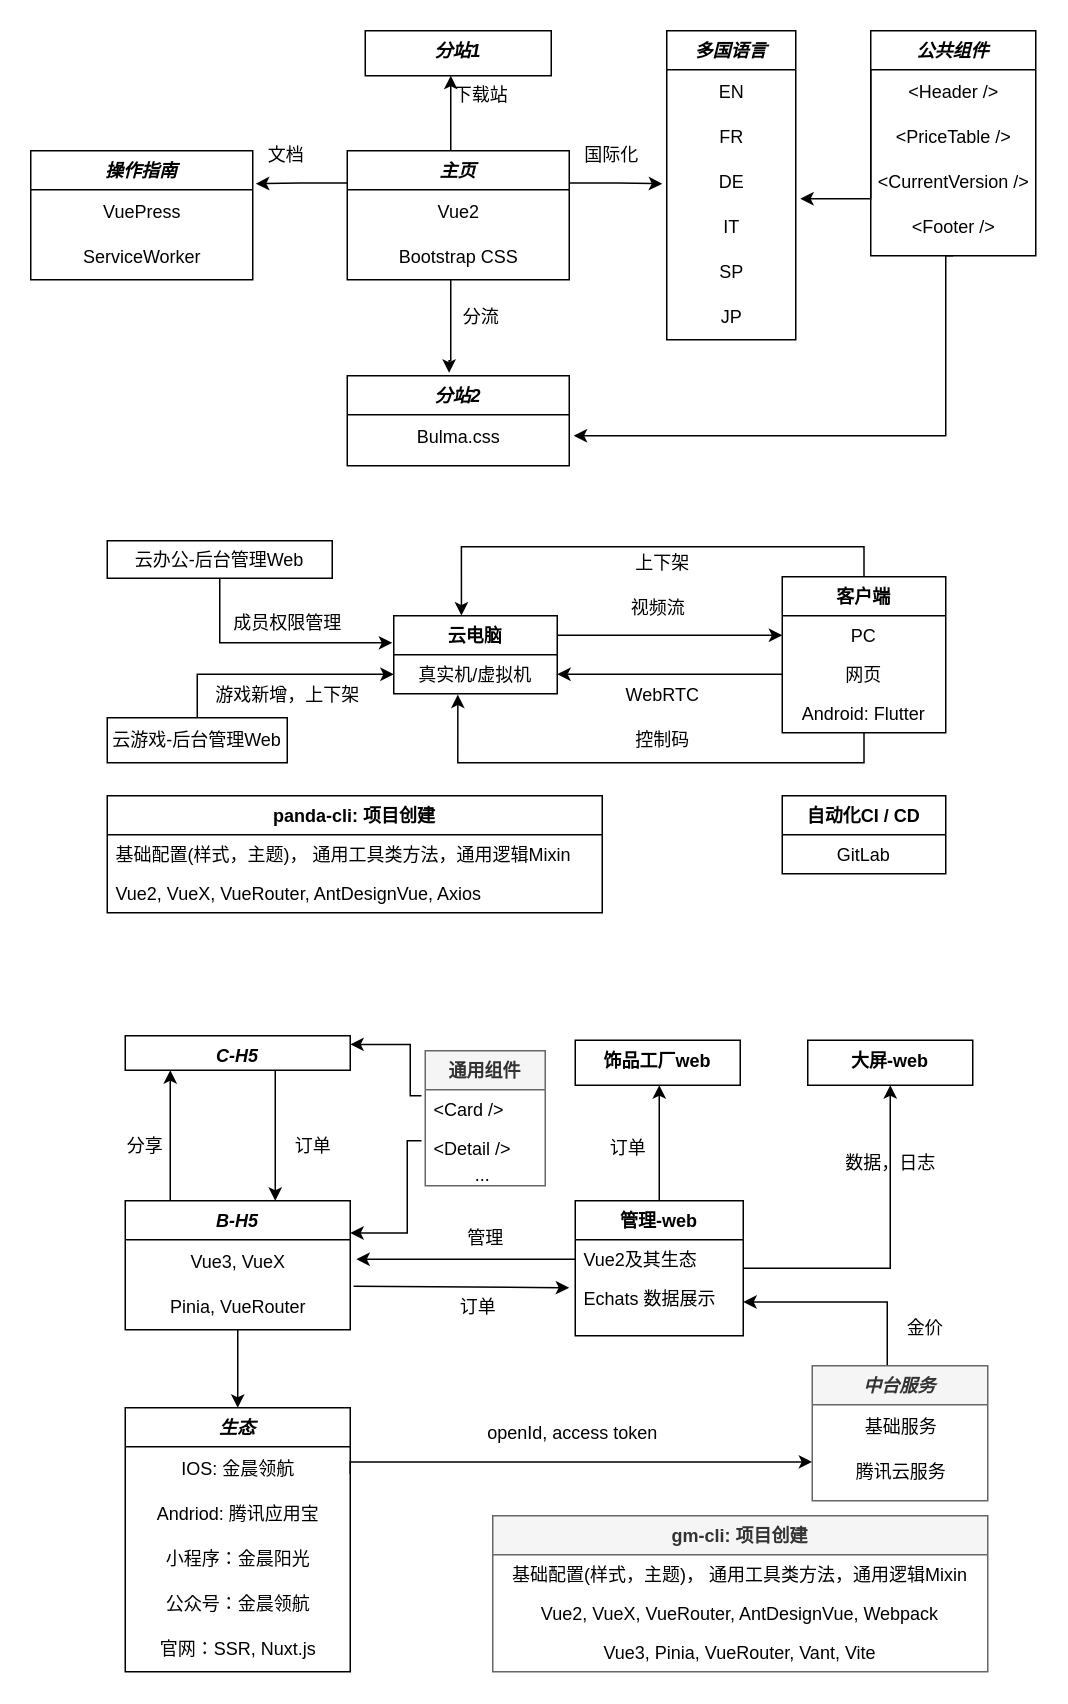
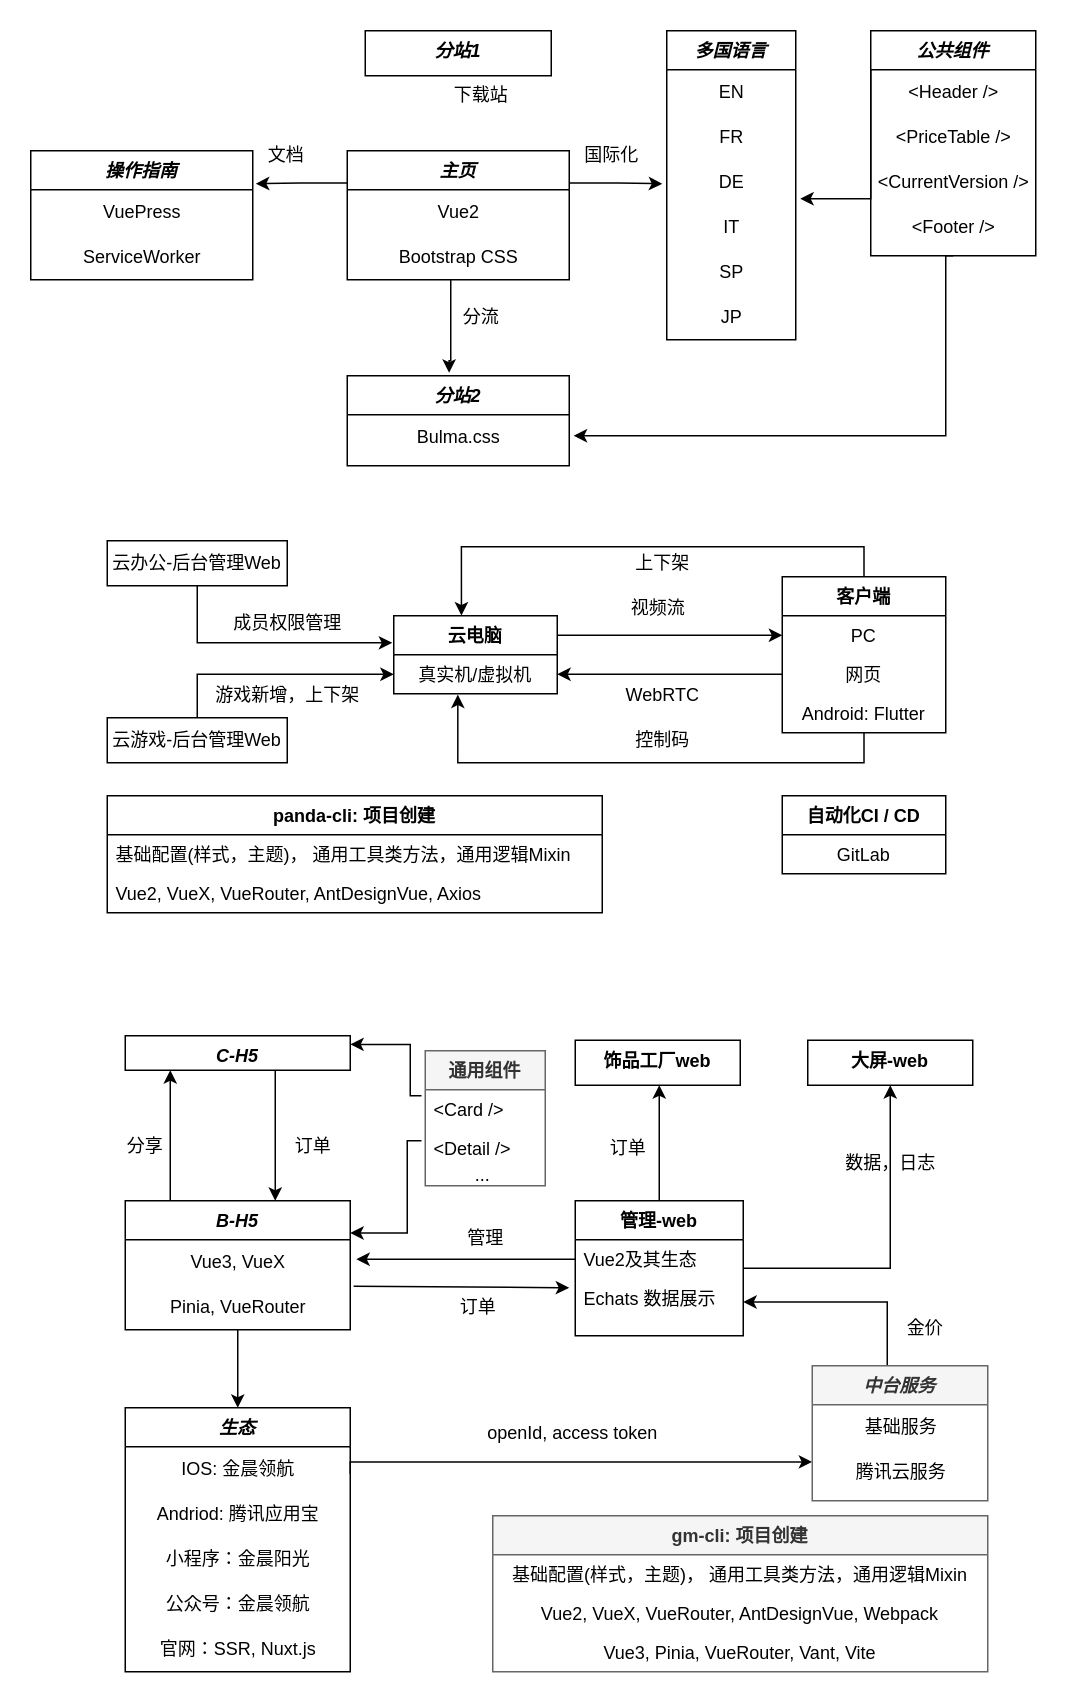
edge "主页" -> "分站1": removed
node "云办公-后台管理Web": size 225x38 -> 180x45
